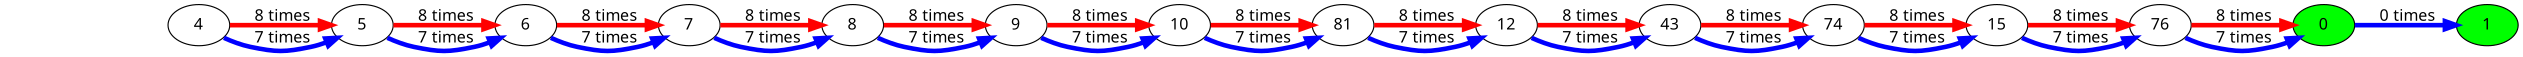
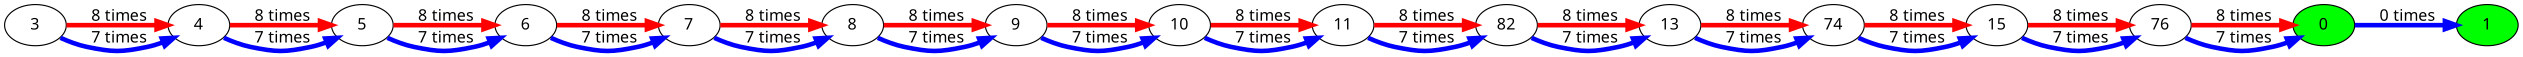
node "3": added
node "81": label "81" -> "11"
node "12": label "12" -> "82"
node "43": label "43" -> "13"
